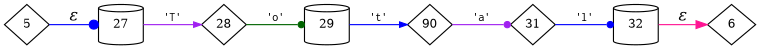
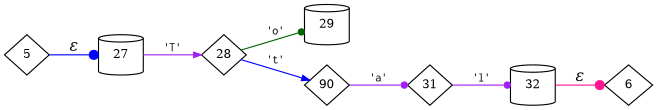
edge "29" -> "90": now "28" -> "90"
edge "31" -> "32": color blue -> purple
edge "32" -> "6": arrowhead normal -> dot
